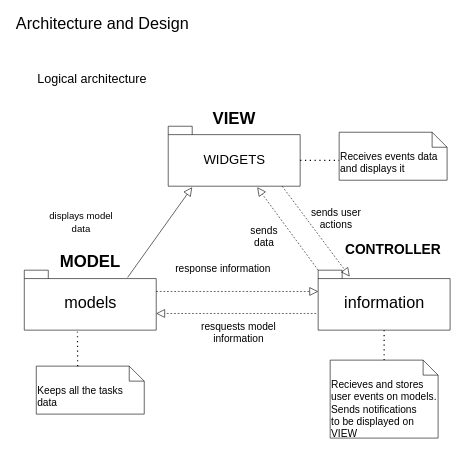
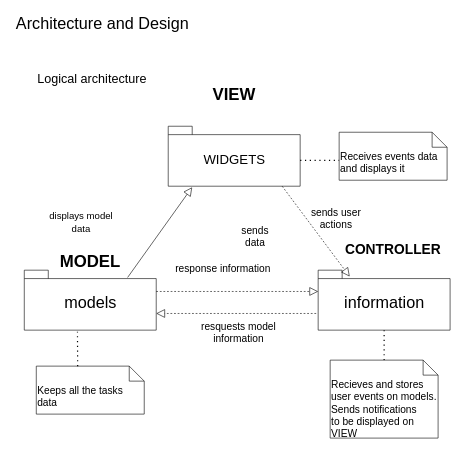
node "VIEW": moved (234, 117) -> (234, 93)
edge "information" -> "WIDGETS": removed
node "sends data": moved (264, 237) -> (255, 237)
